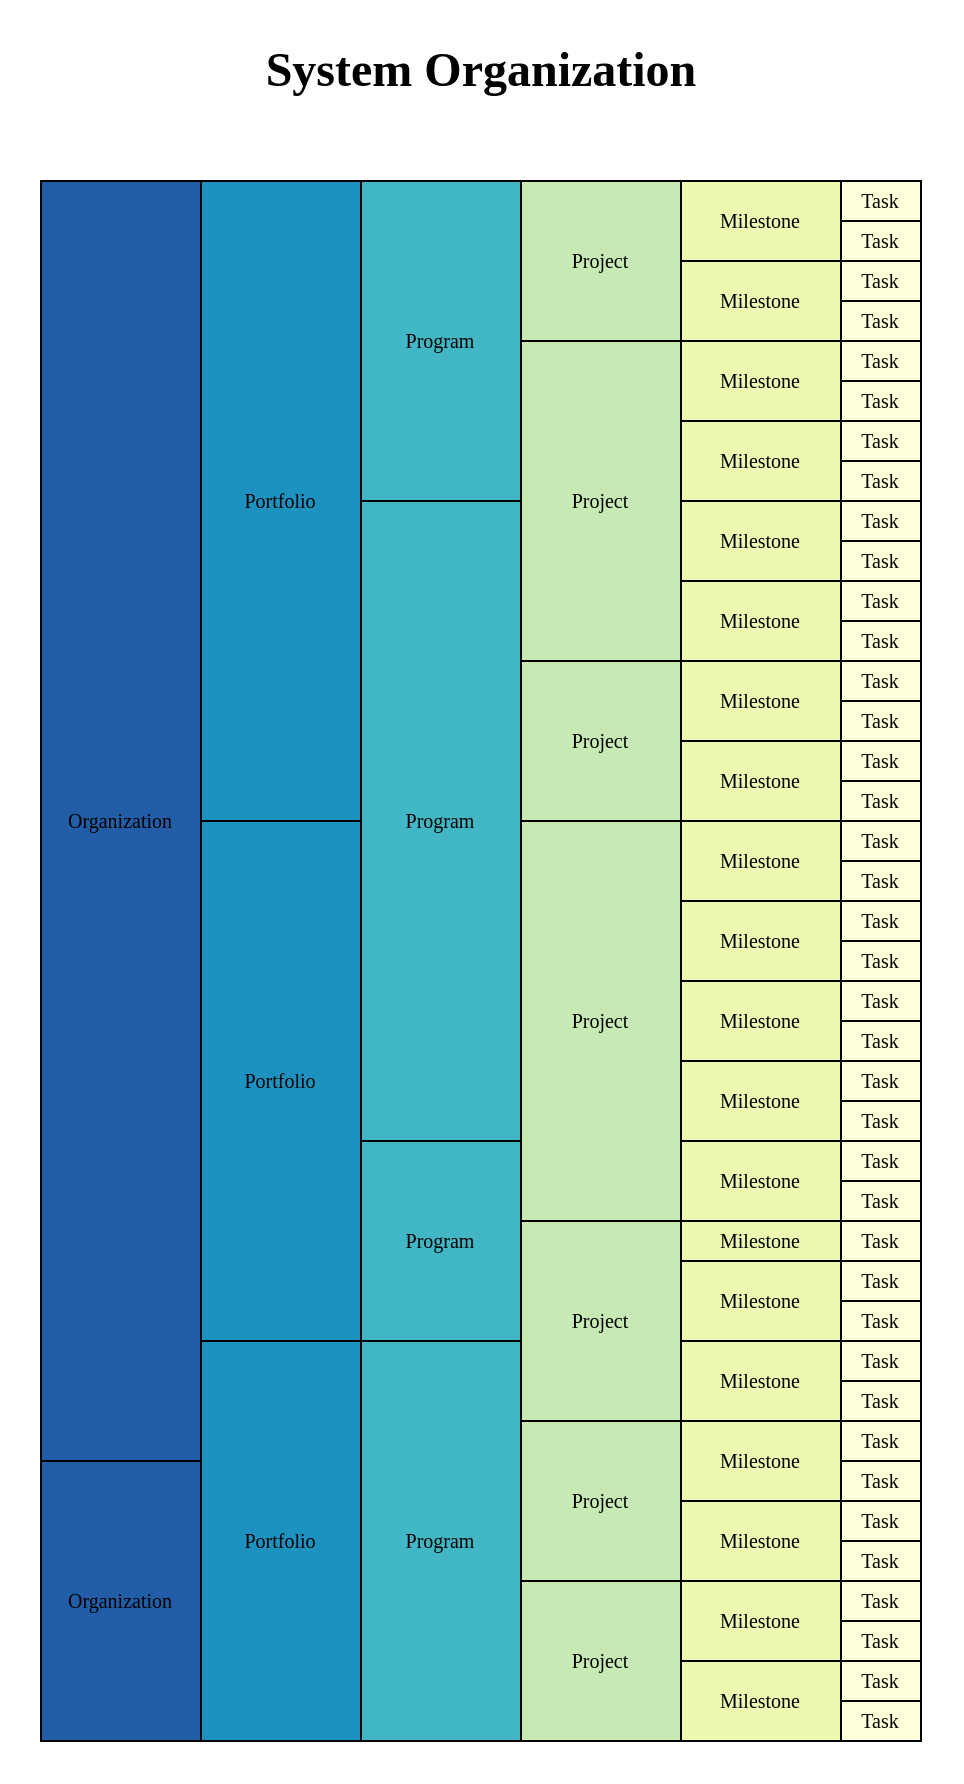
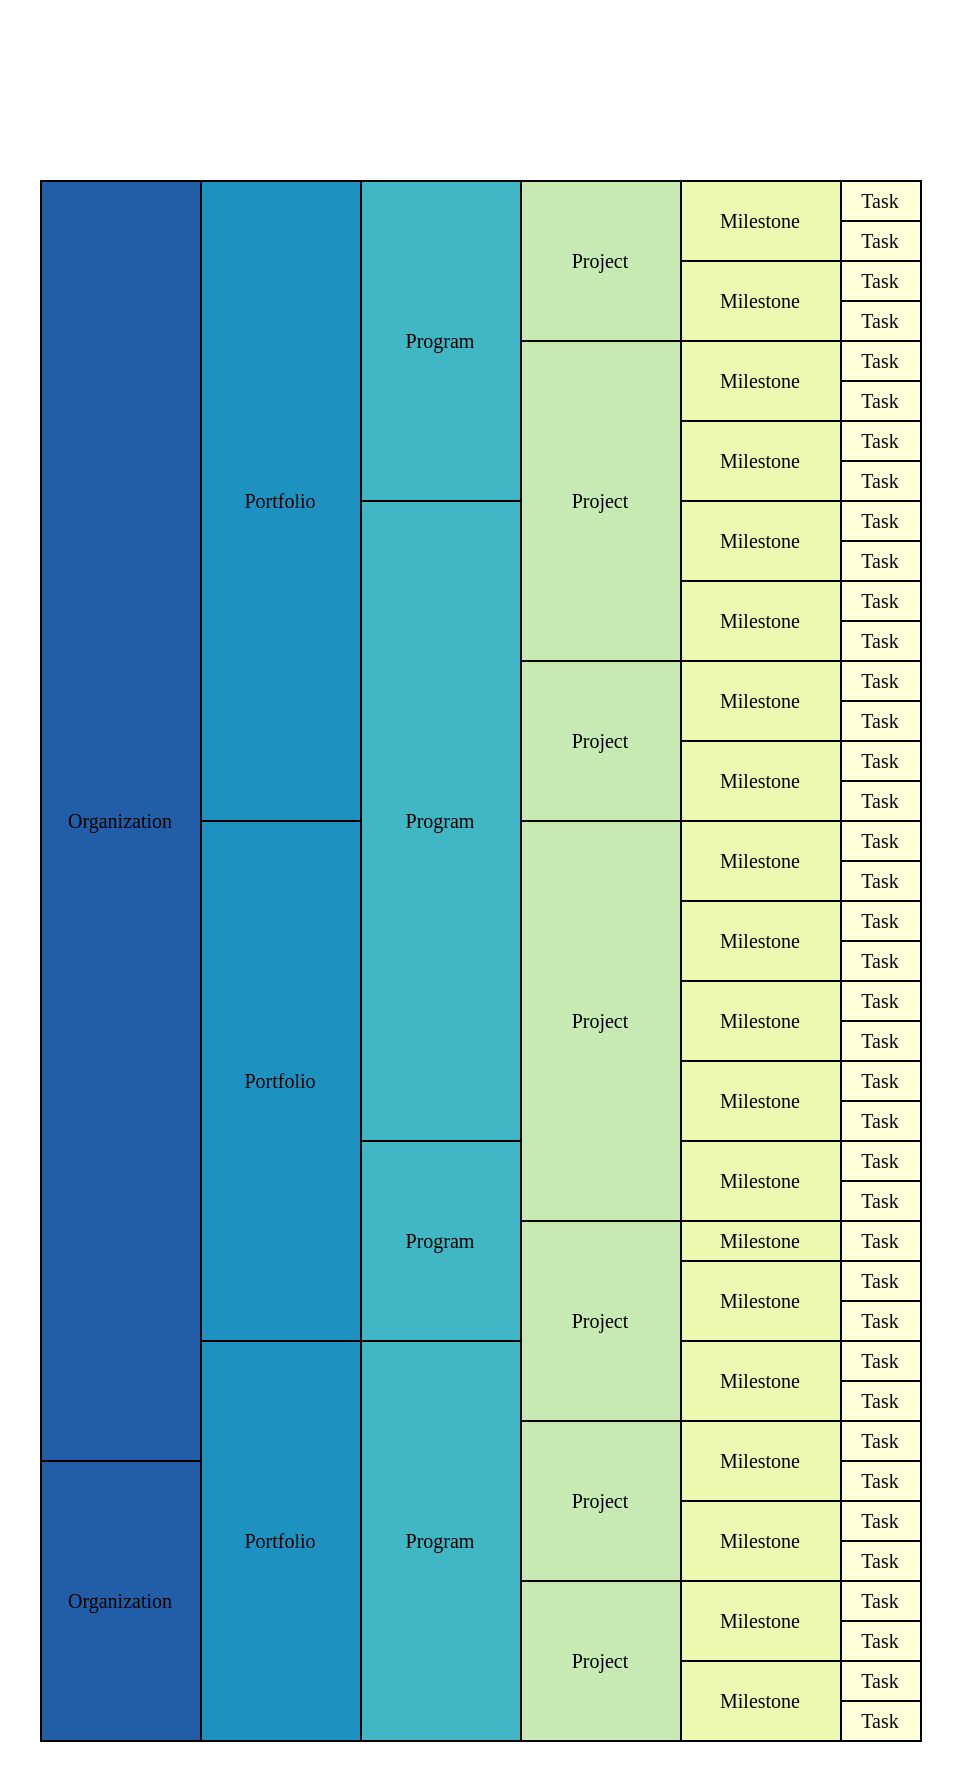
node "System Organization": removed
